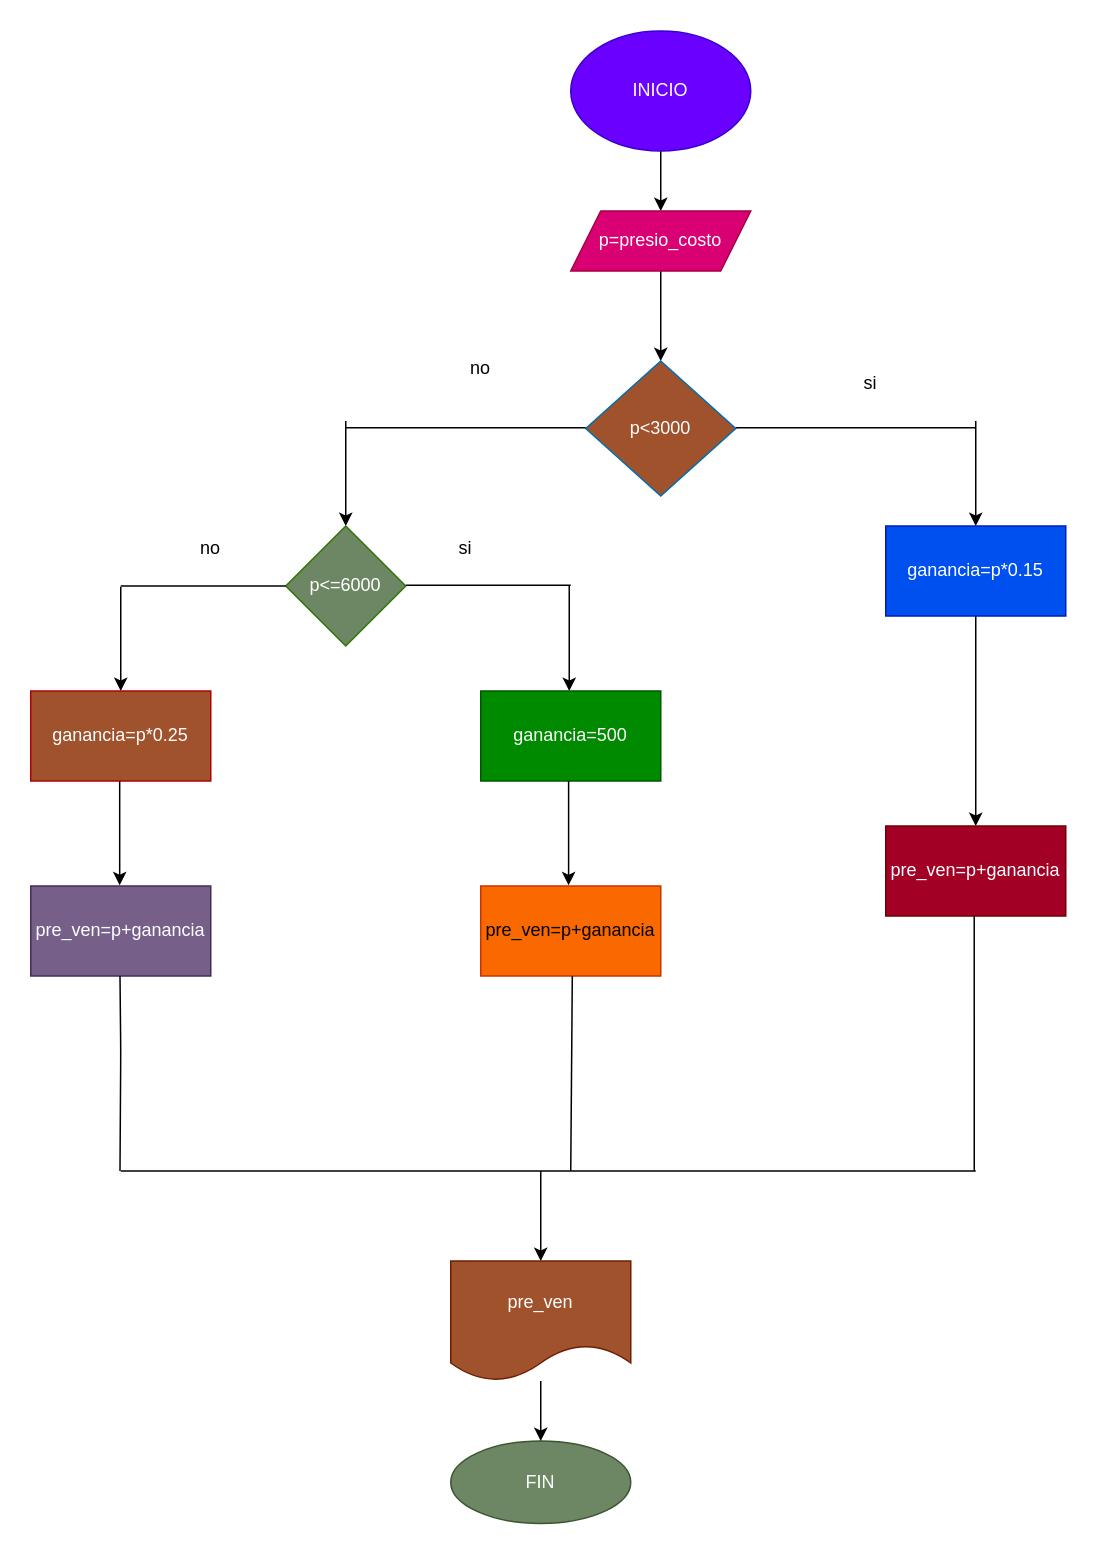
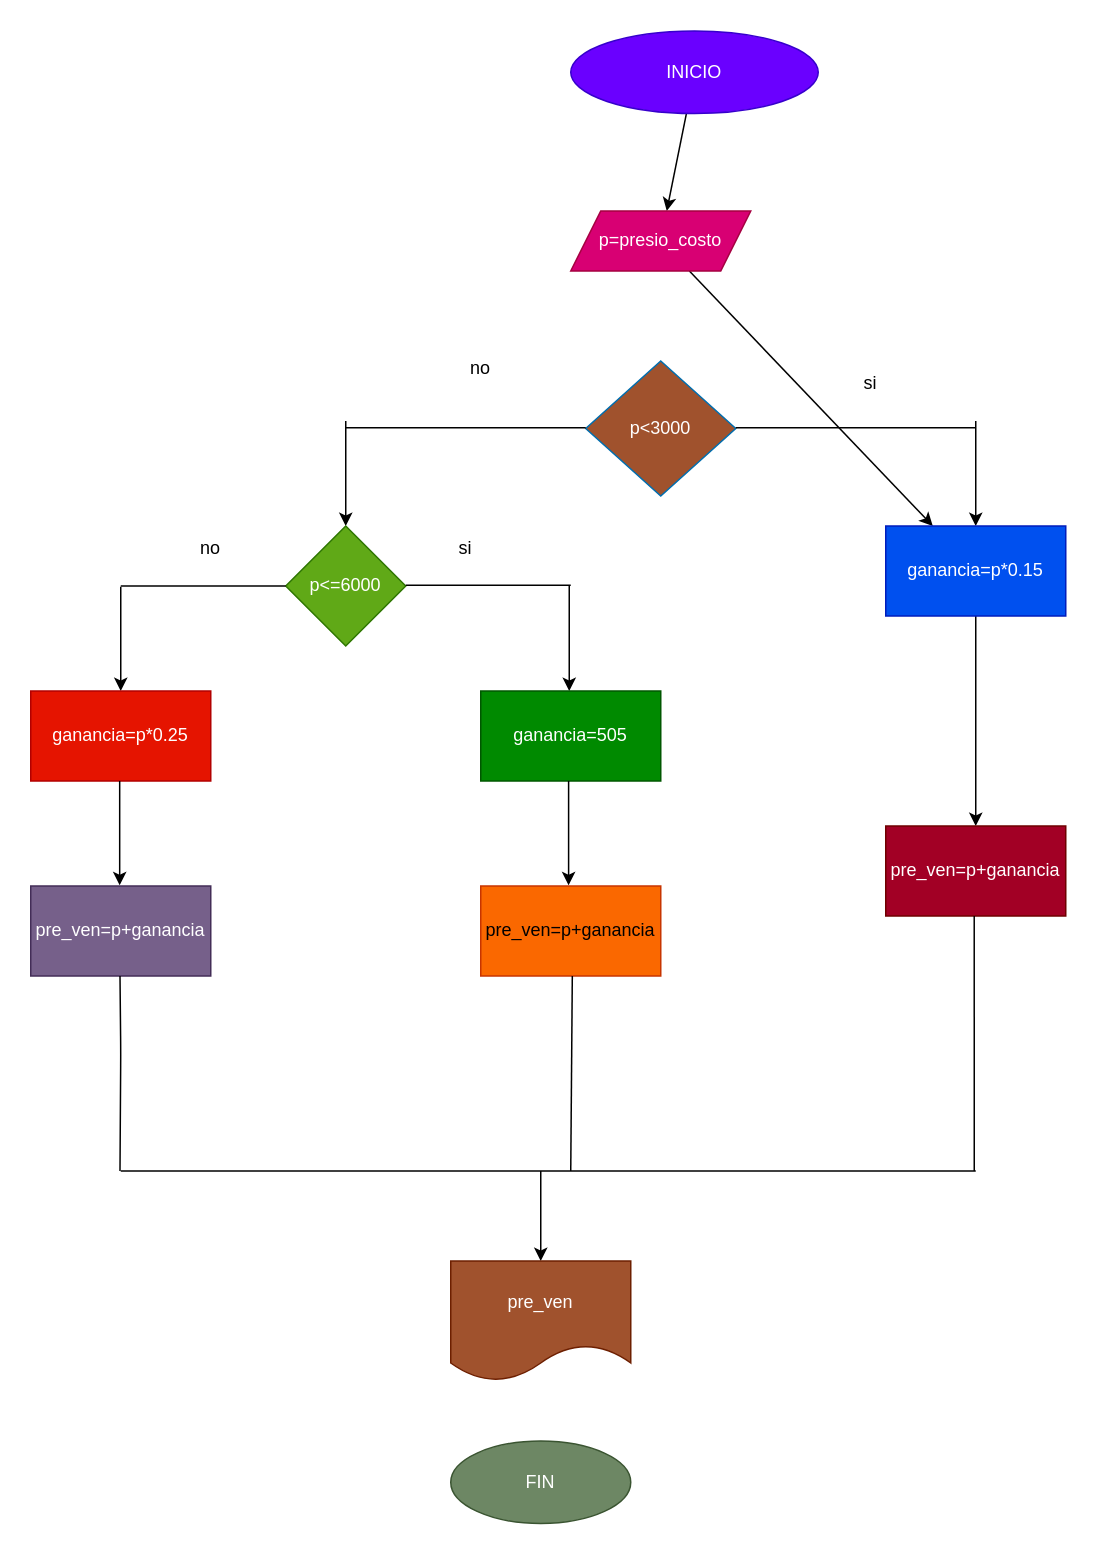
node "INICIO": size 180x120 -> 248x83
edge "p=presio_costo" -> "p<3000": now "p=presio_costo" -> "ganancia=p*0.15"
node "p<=6000": fillcolor #6d8764 -> #60a917
node "ganancia=p*0.25": fillcolor #a0522d -> #e51400
node "ganancia=500": label "ganancia=500" -> "ganancia=505"
edge "pre_ven" -> "FIN": removed
